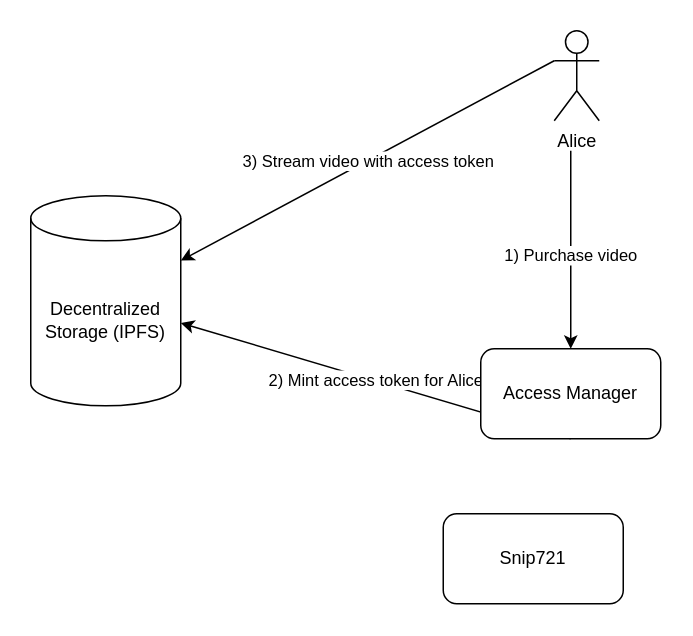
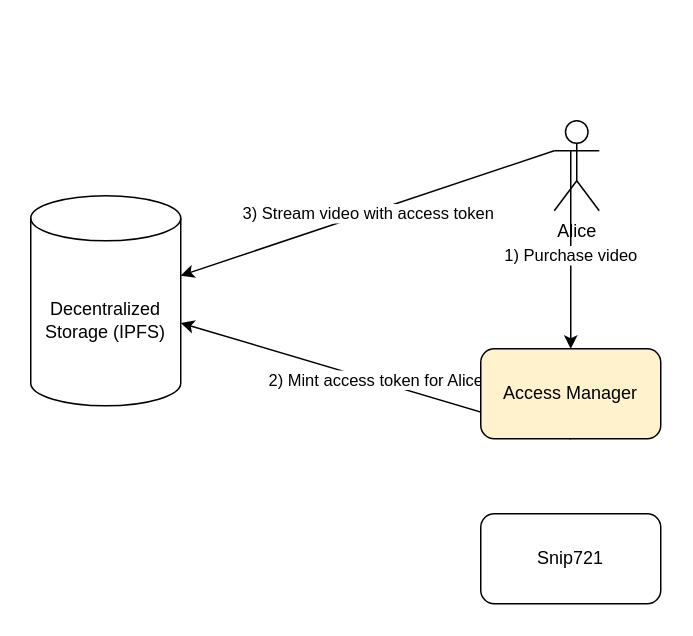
node "Alice": moved (577, 76) -> (577, 166)
node "Access Manager": fillcolor #ffffff -> #fff2cc
node "Snip721": moved (533, 559) -> (571, 559)
